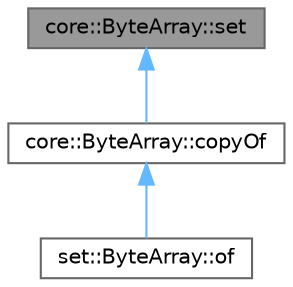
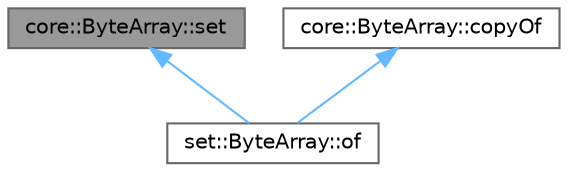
edge "core::ByteArray::copyOf" -> "core::ByteArray::set": now "set::ByteArray::of" -> "core::ByteArray::set"
